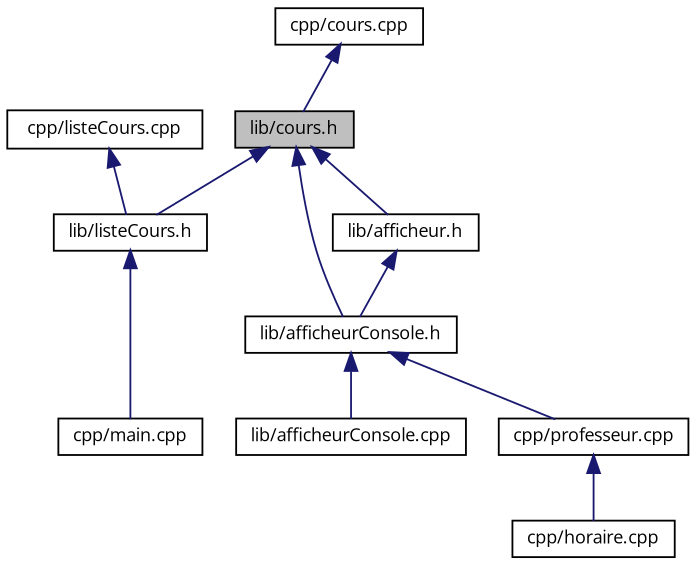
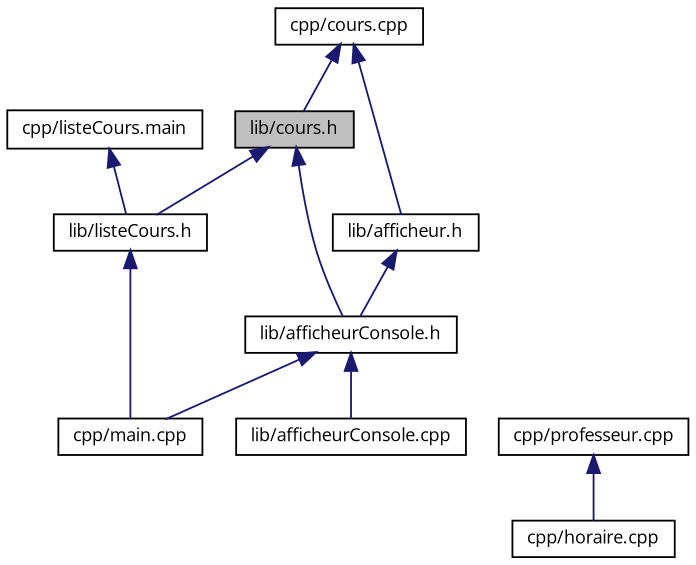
node "cpp/listeCours.cpp": label "cpp/listeCours.cpp" -> "cpp/listeCours.main"
edge "lib/afficheur.h" -> "lib/cours.h": now "lib/afficheur.h" -> "cpp/cours.cpp"
edge "cpp/professeur.cpp" -> "lib/afficheurConsole.h": now "cpp/main.cpp" -> "lib/afficheurConsole.h"
